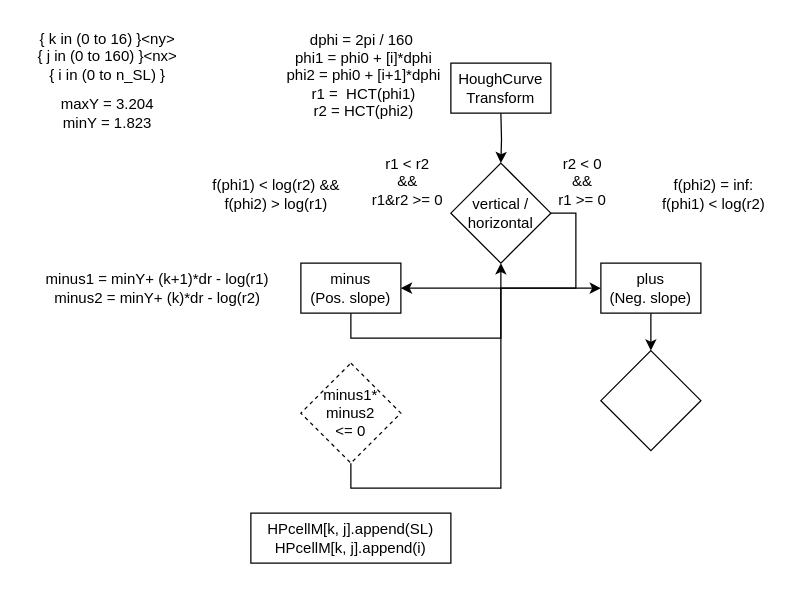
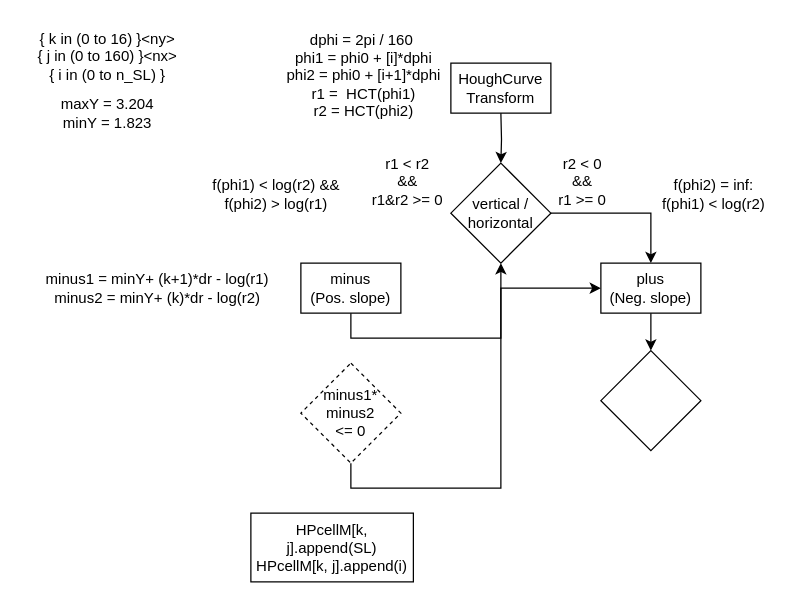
edge "vertical / horizontal" -> "minus (Pos. slope)": now "vertical / horizontal" -> "plus (Neg. slope)"
node "HPcellM[k, j].append(SL) HPcellM[k, j].append(i)": size 200x50 -> 163x69
